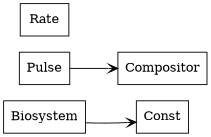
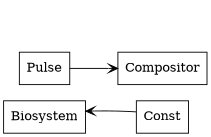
node "Rate": removed
edge "Biosystem" -> "Const": reversed
